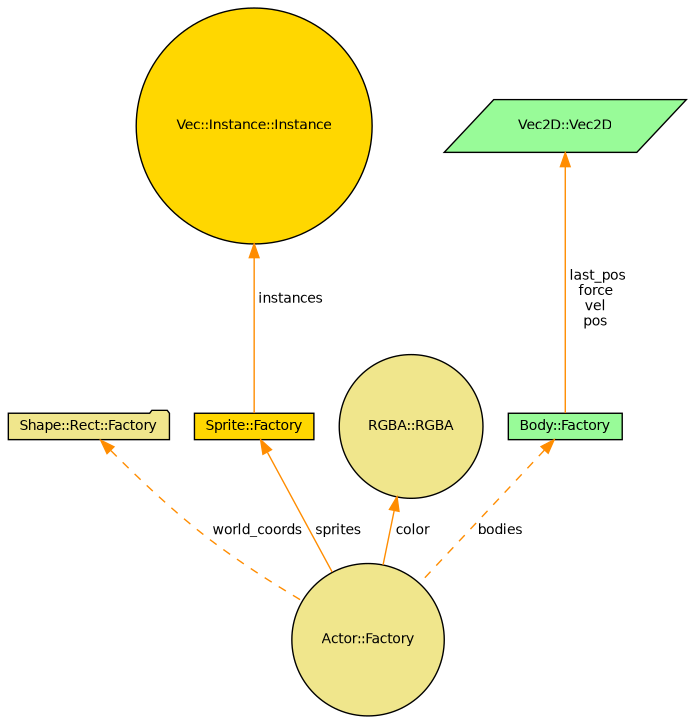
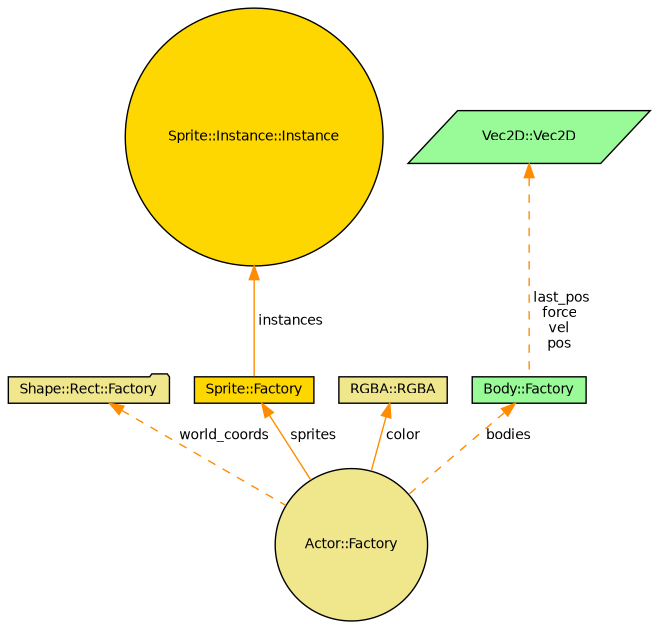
node "Vec::Instance::Instance": label "Vec::Instance::Instance" -> "Sprite::Instance::Instance"
edge "Body::Factory" -> "Vec2D::Vec2D": style solid -> dashed
node "RGBA::RGBA": shape circle -> box
